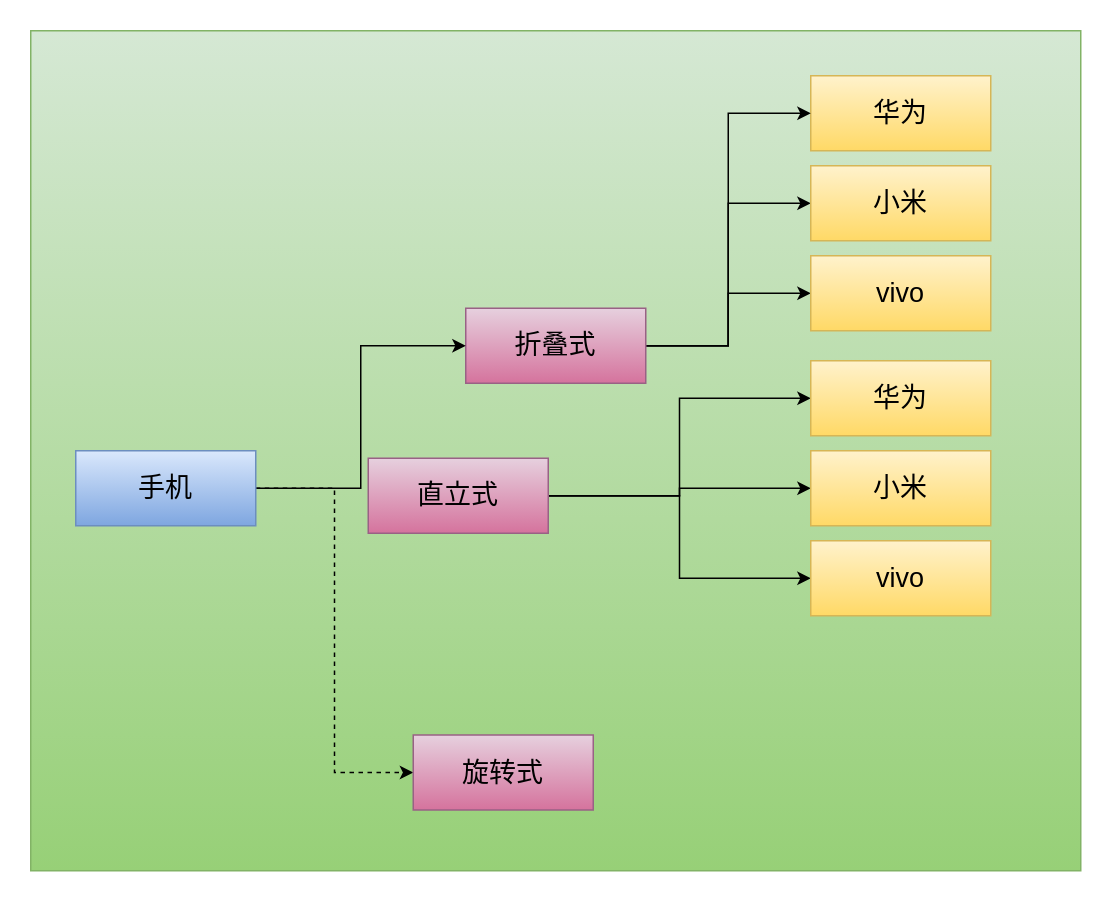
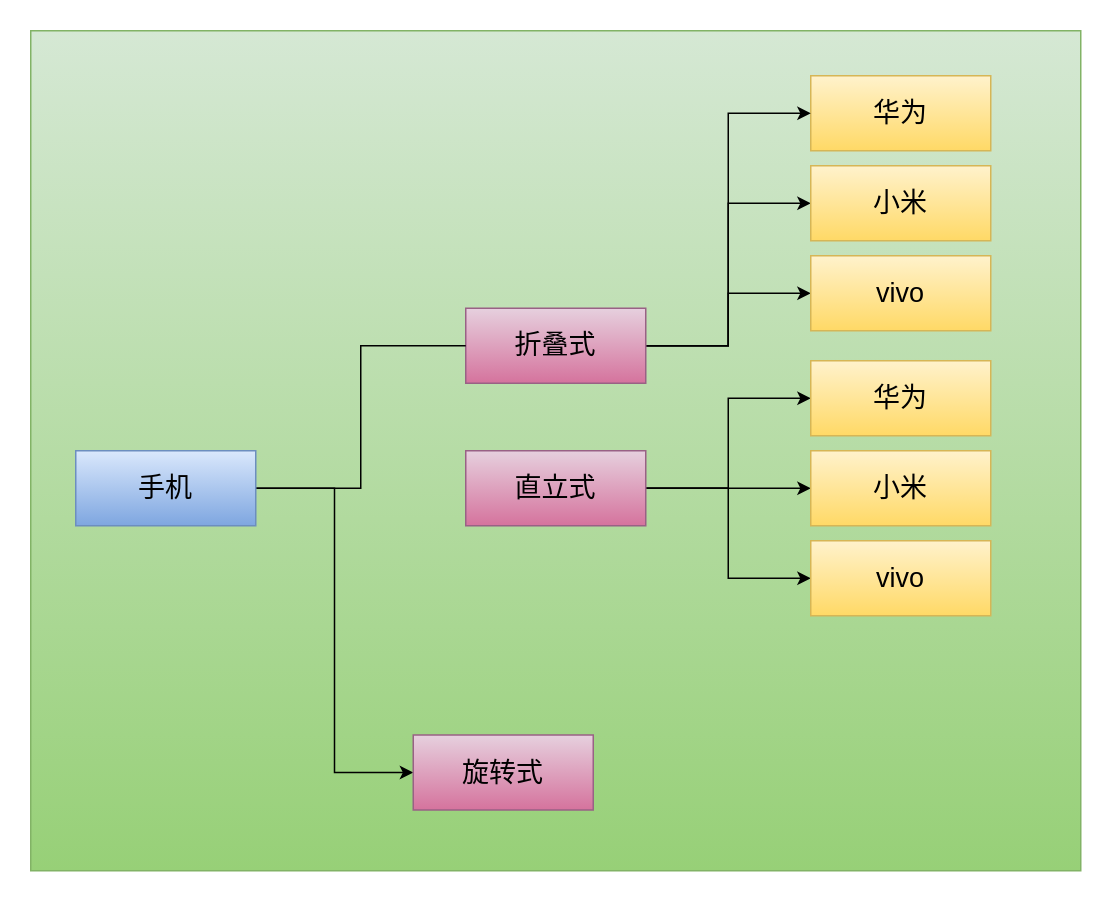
edge "手机" -> "折叠式": arrowhead classic -> none
node "直立式": moved (458, 496) -> (556, 488)
edge "手机" -> "旋转式": style dashed -> solid
